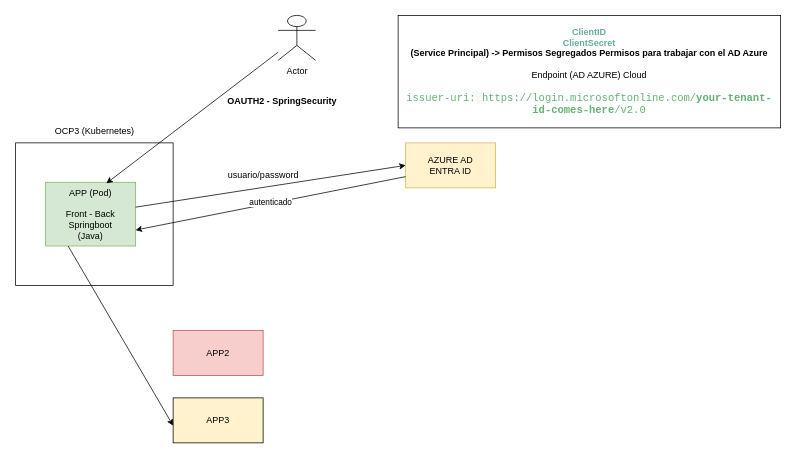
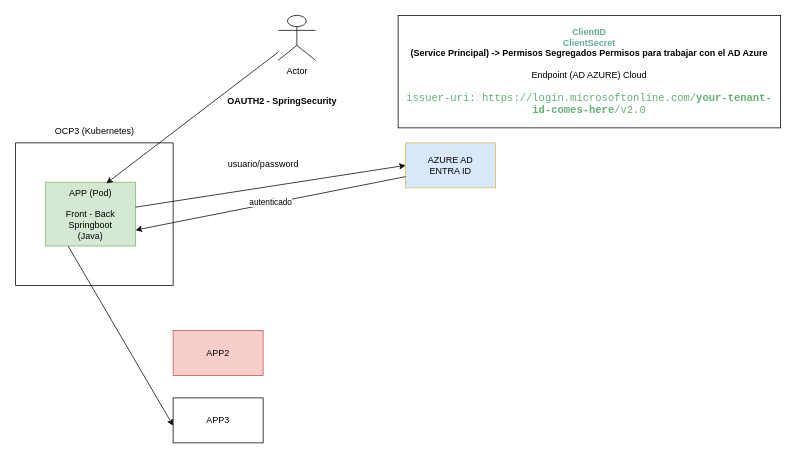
node "AZURE AD ENTRA ID": fillcolor #fff2cc -> #dae8fc
node "usuario/password": moved (263, 175) -> (263, 164)
node "APP3": fillcolor #fff2cc -> #ffffff
